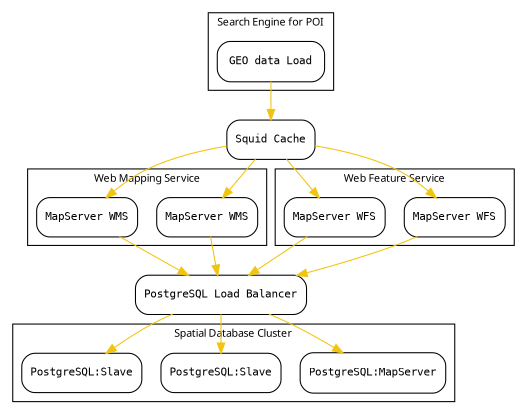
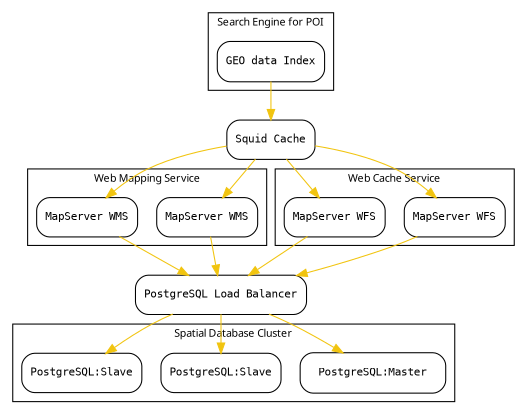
node "GEO data Load": label "GEO data Load" -> "GEO data Index"
cluster "Web Feature Service": label "Web Feature Service" -> "Web Cache Service"
node "PostgreSQL:MapServer": label "PostgreSQL:MapServer" -> "PostgreSQL:Master"
